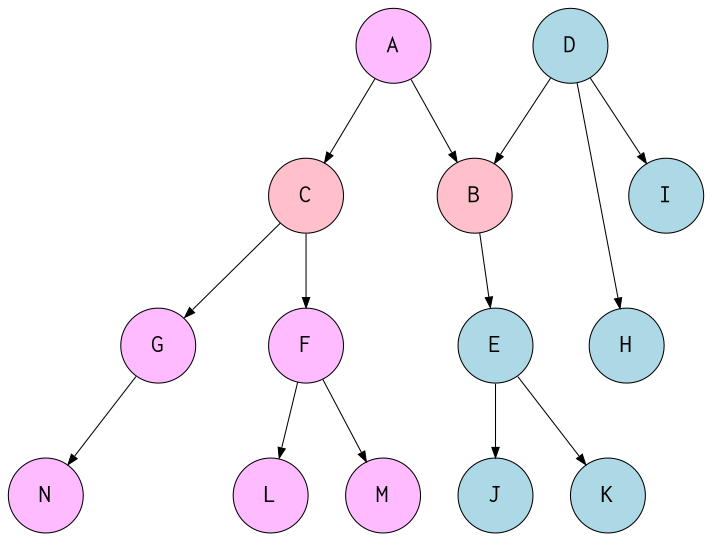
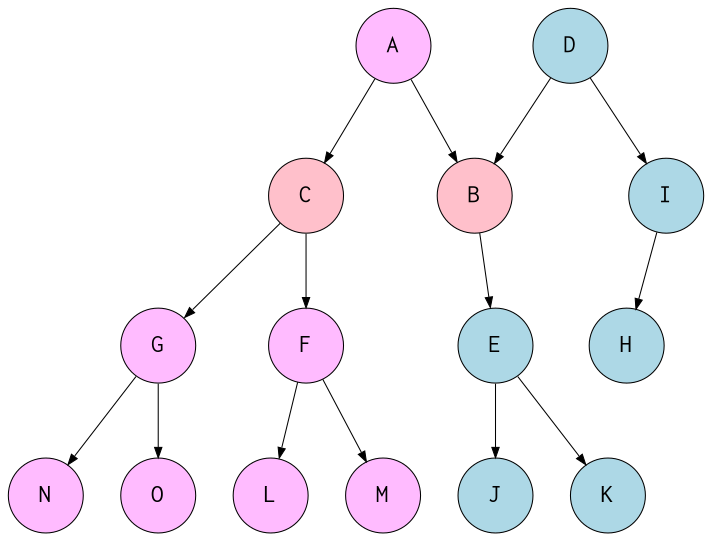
edge "D" -> "H": now "I" -> "H"
node "O": added
